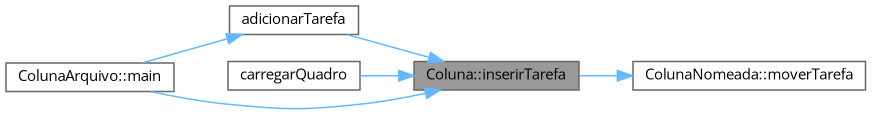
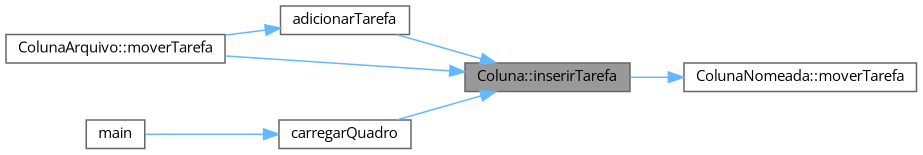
node "ColunaArquivo::main": label "ColunaArquivo::main" -> "ColunaArquivo::moverTarefa"
node "main": added
